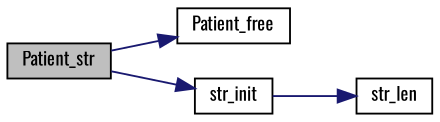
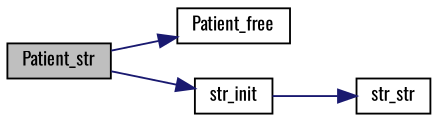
node "str_len": label "str_len" -> "str_str"
